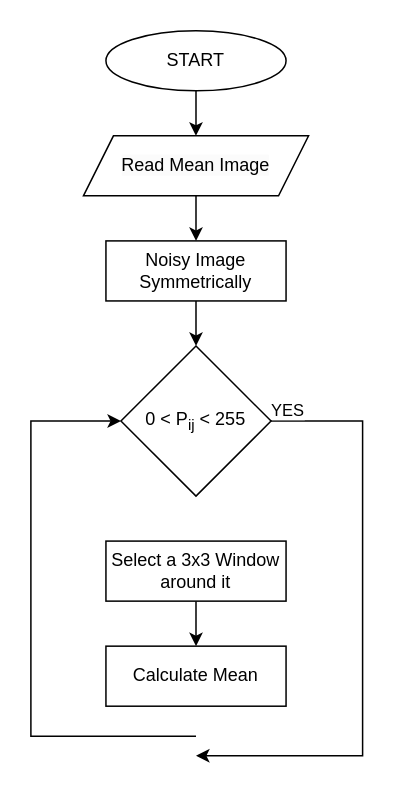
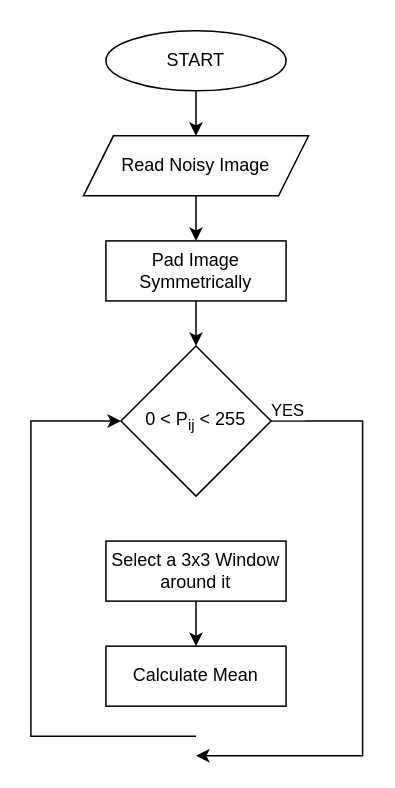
node "Read Mean Image": label "Read Mean Image" -> "Read Noisy Image"
node "Noisy Image Symmetrically": label "Noisy Image Symmetrically" -> "Pad Image Symmetrically"
